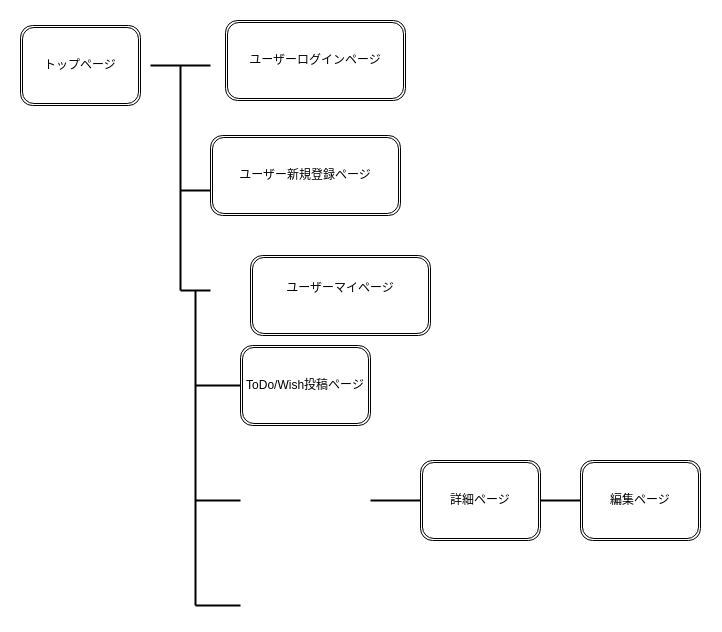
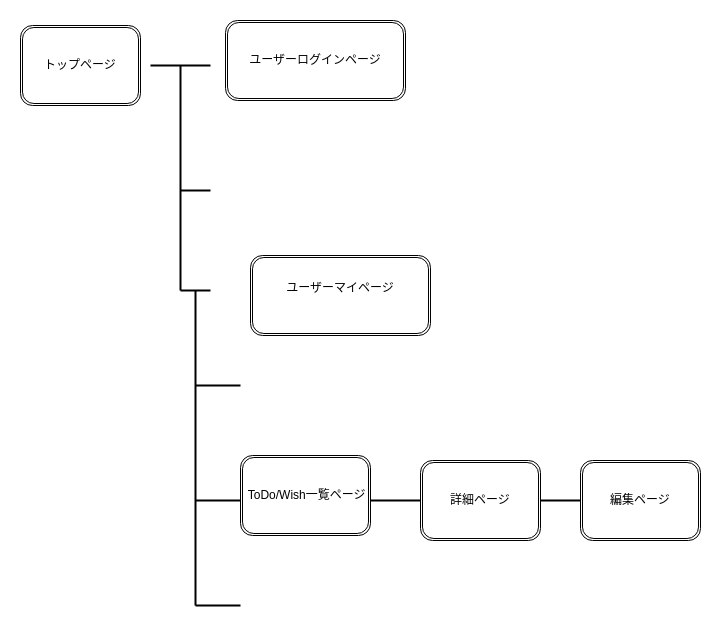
node "ユーザー新規登録ページ": removed
node "ToDo/Wish投稿ページ": removed
node "ToDo/Wish一覧ページ": added
